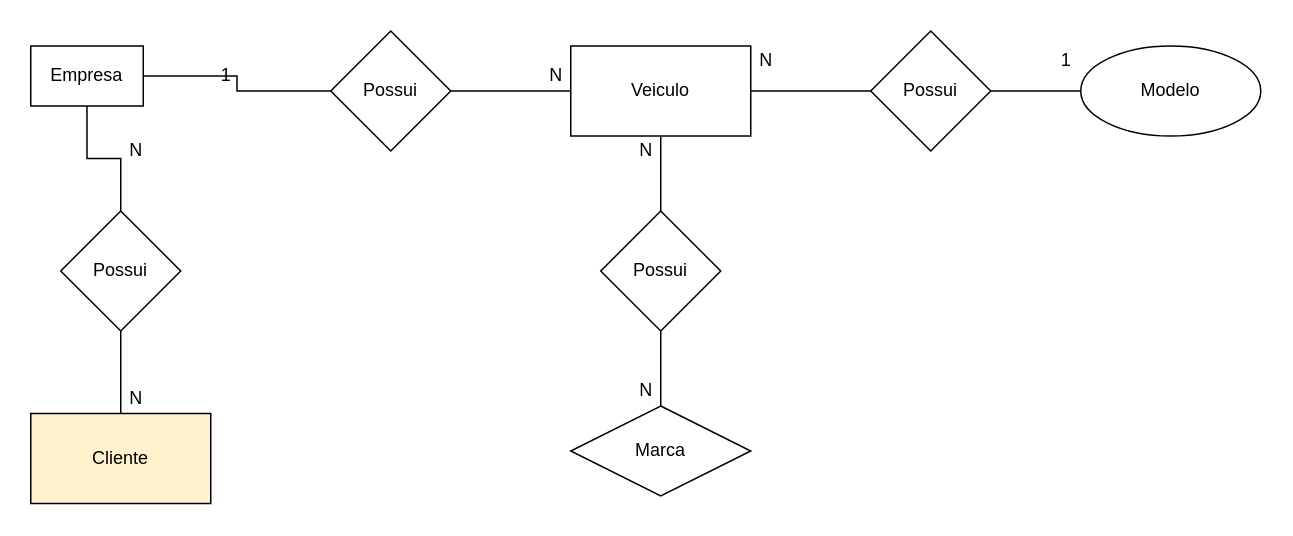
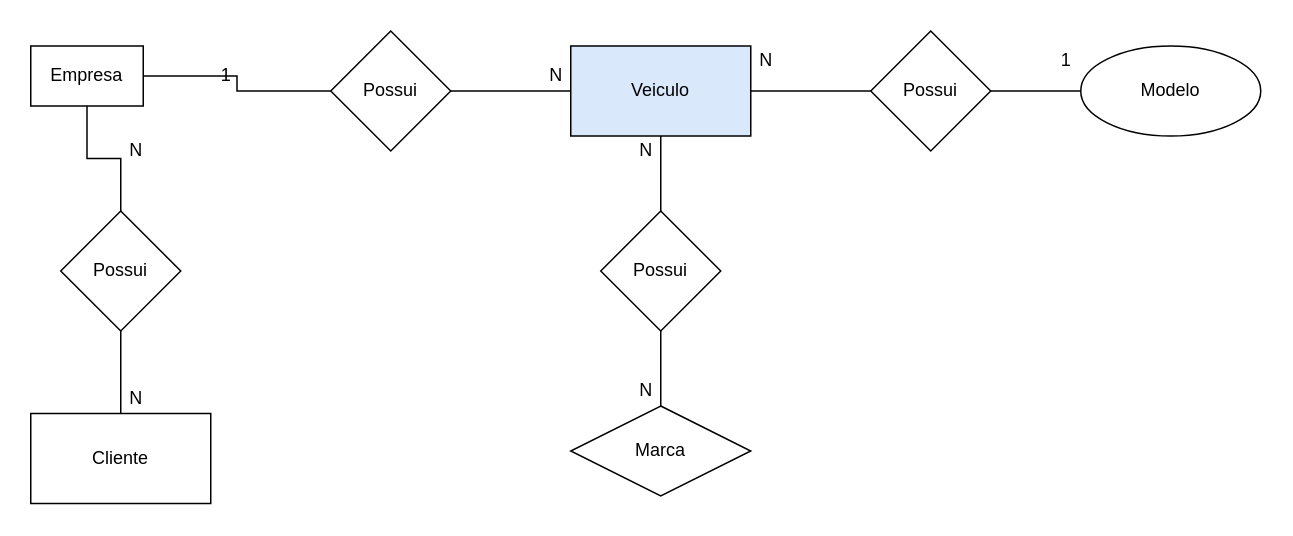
node "Veiculo": fillcolor #ffffff -> #dae8fc
node "Cliente": fillcolor #fff2cc -> #ffffff
